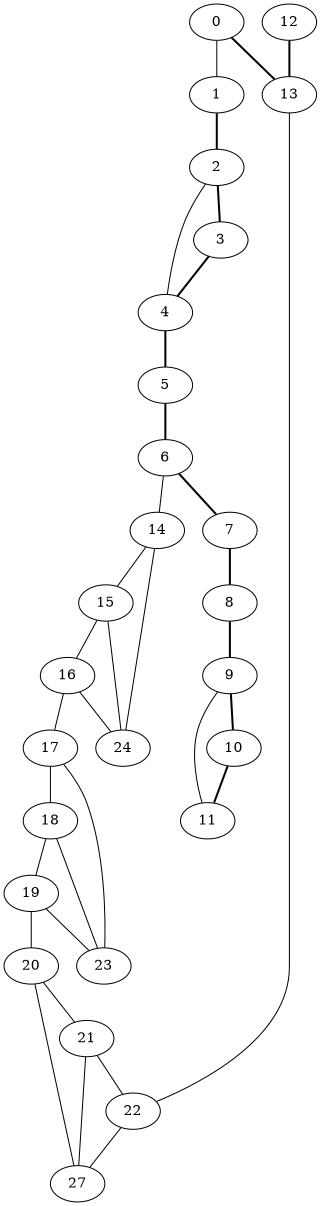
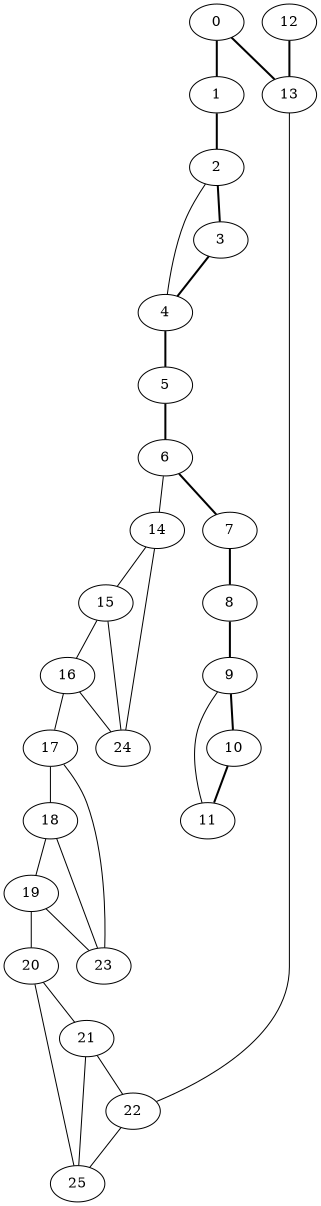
edge "0" -- "1": style solid -> bold
node "27": label "27" -> "25"
